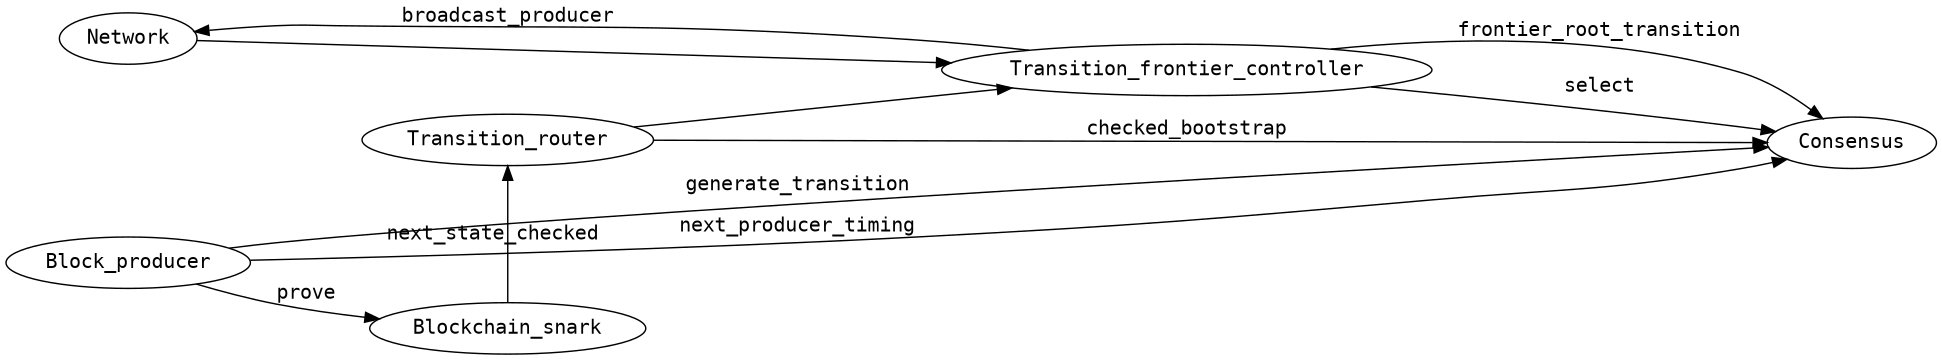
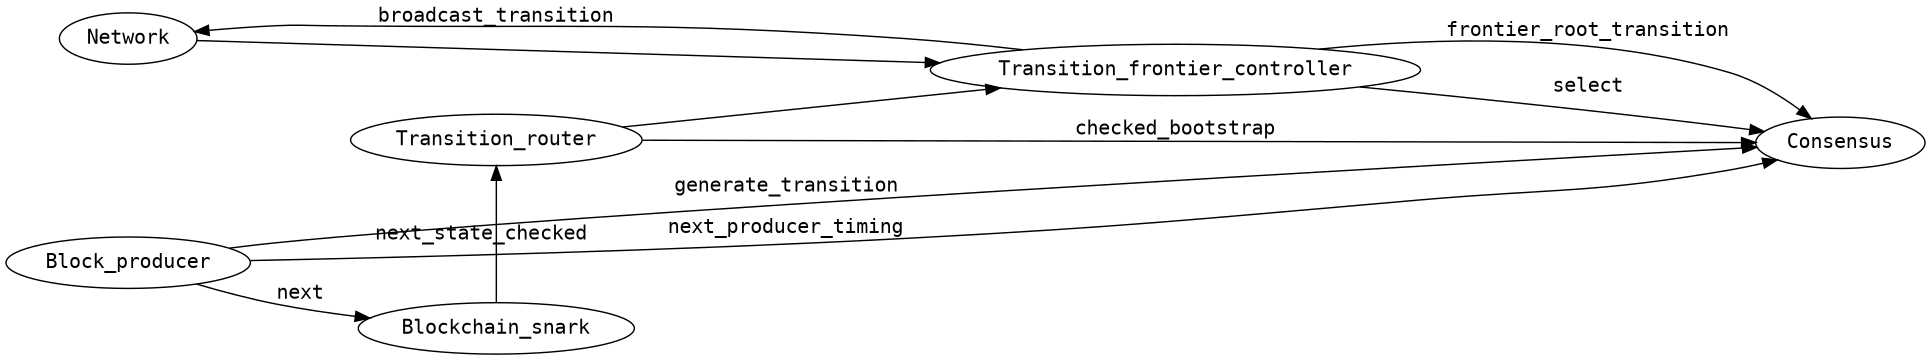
edge "Transition_frontier_controller" -> "Network": label "broadcast_producer" -> "broadcast_transition"
edge "Block_producer" -> "Blockchain_snark": label "prove" -> "next"
